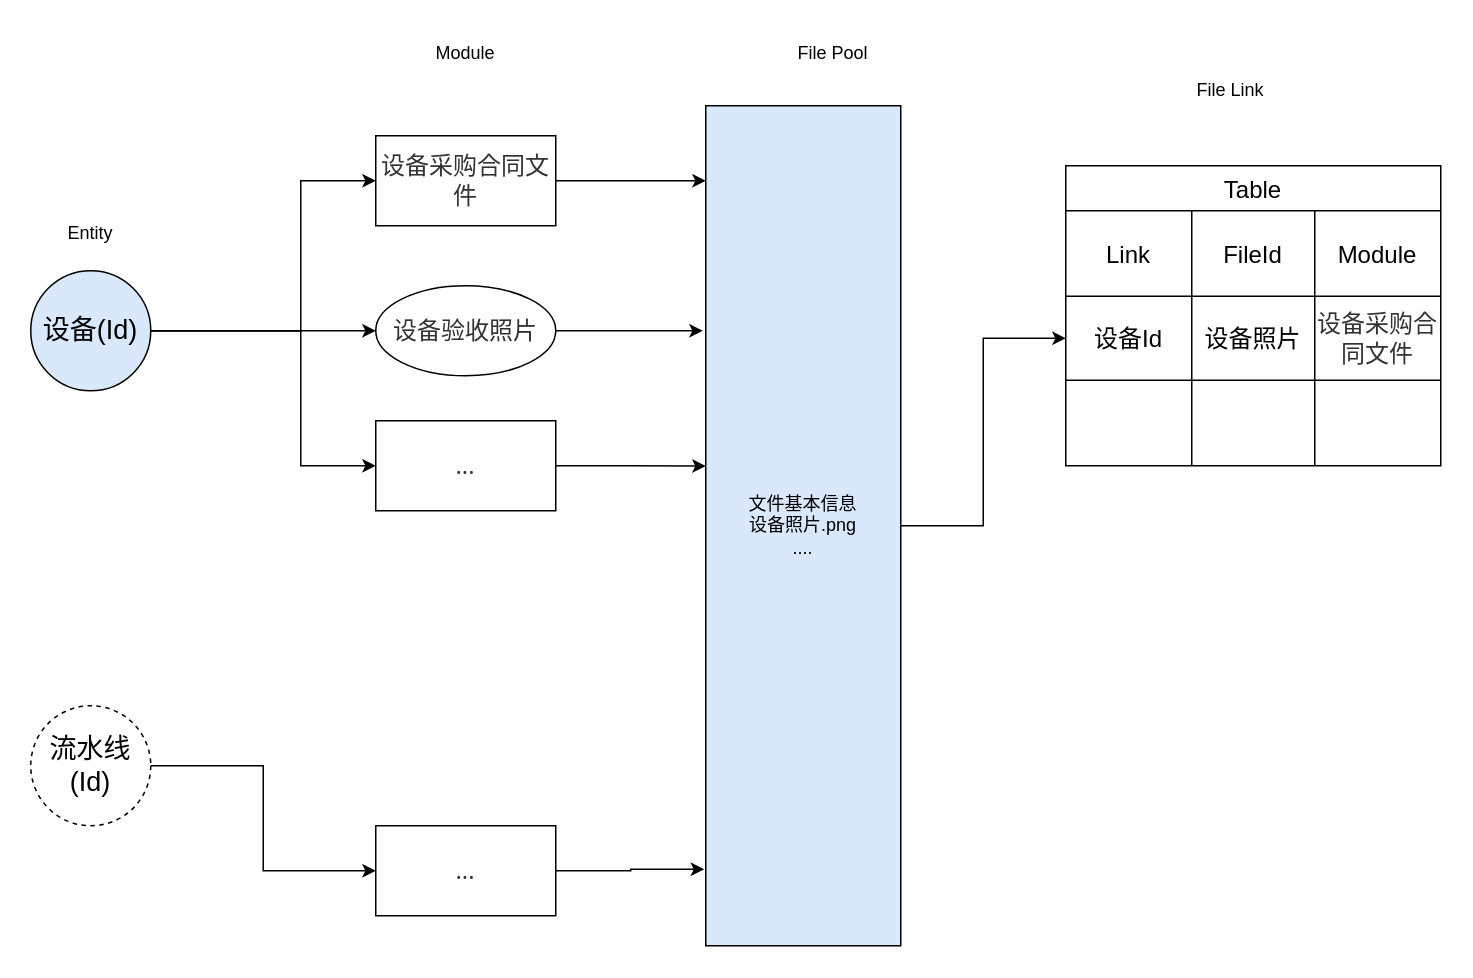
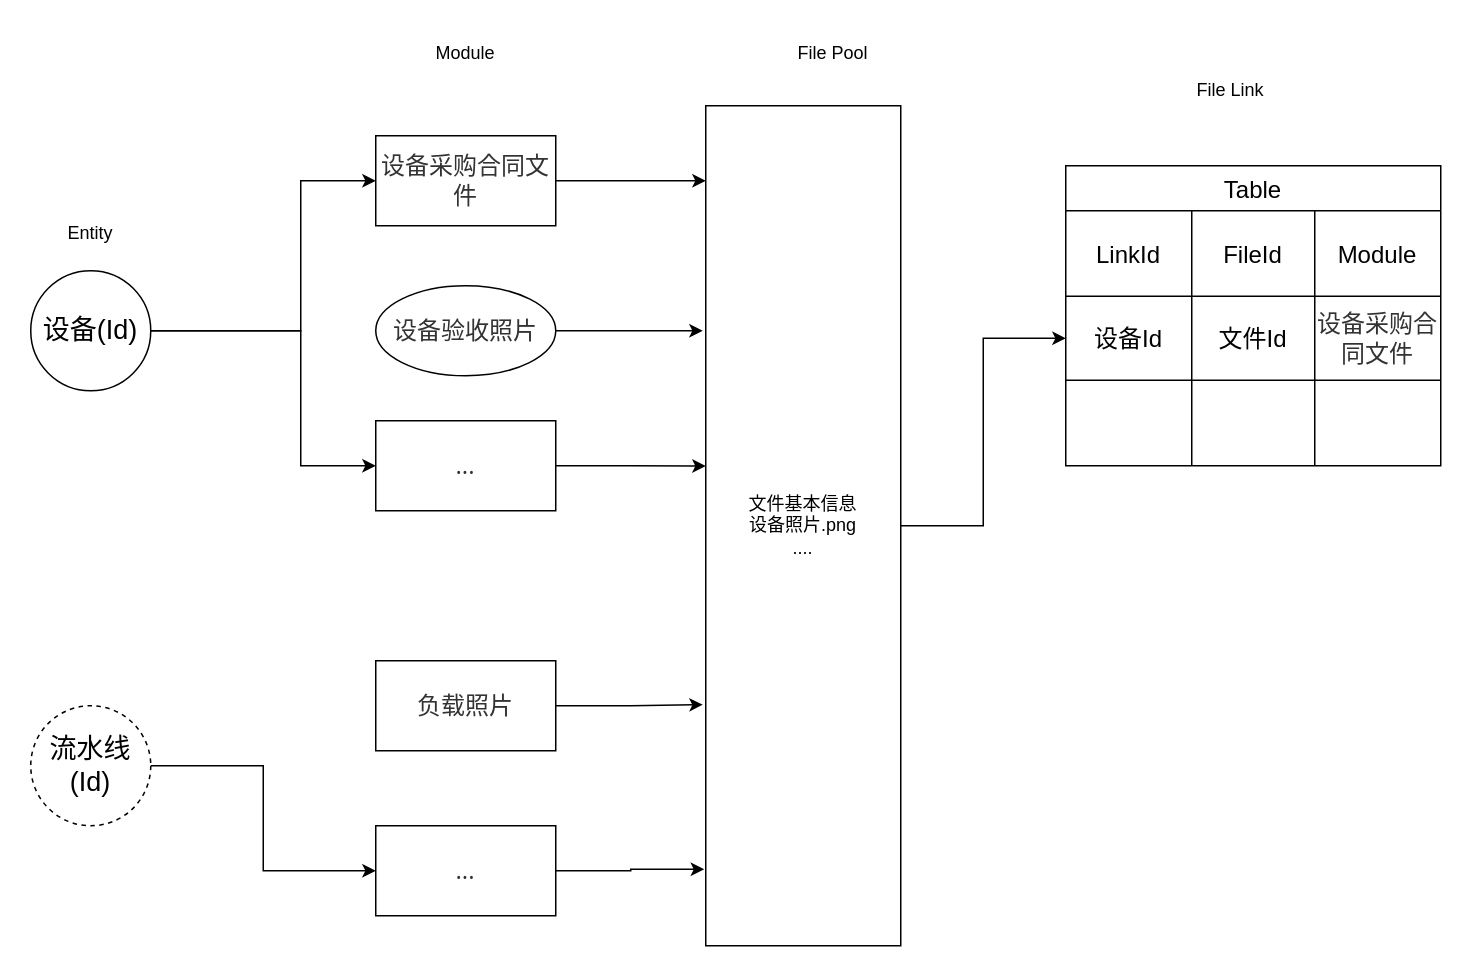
node "Link": label "Link" -> "LinkId"
node "设备(Id)": fillcolor #dae8fc -> #ffffff
edge "设备(Id)" -> "设备验收照片": removed
node "设备照片": label "设备照片" -> "文件Id"
node "文件基本信息 设备照片.png ....": fillcolor #dae8fc -> #ffffff
node "负载照片": added
edge "负载照片" -> "文件基本信息 设备照片.png ....": added
